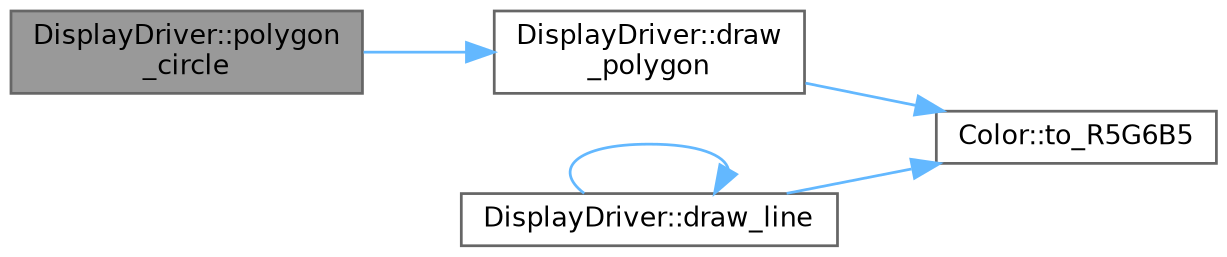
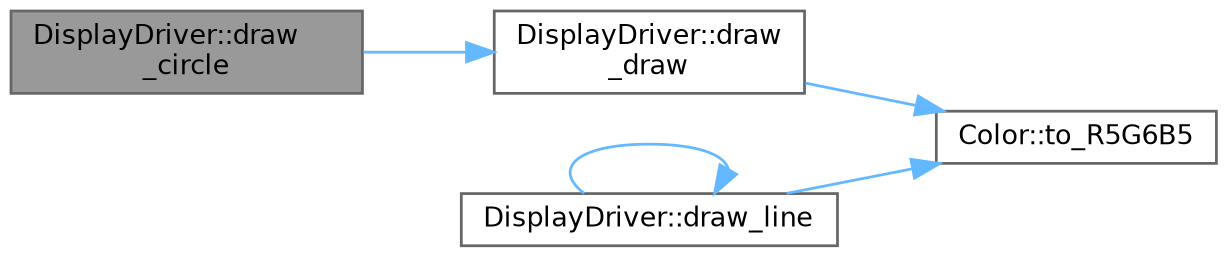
node "DisplayDriver::polygon _circle": label "DisplayDriver::polygon _circle" -> "DisplayDriver::draw _circle"
node "DisplayDriver::draw _polygon": label "DisplayDriver::draw _polygon" -> "DisplayDriver::draw _draw"
